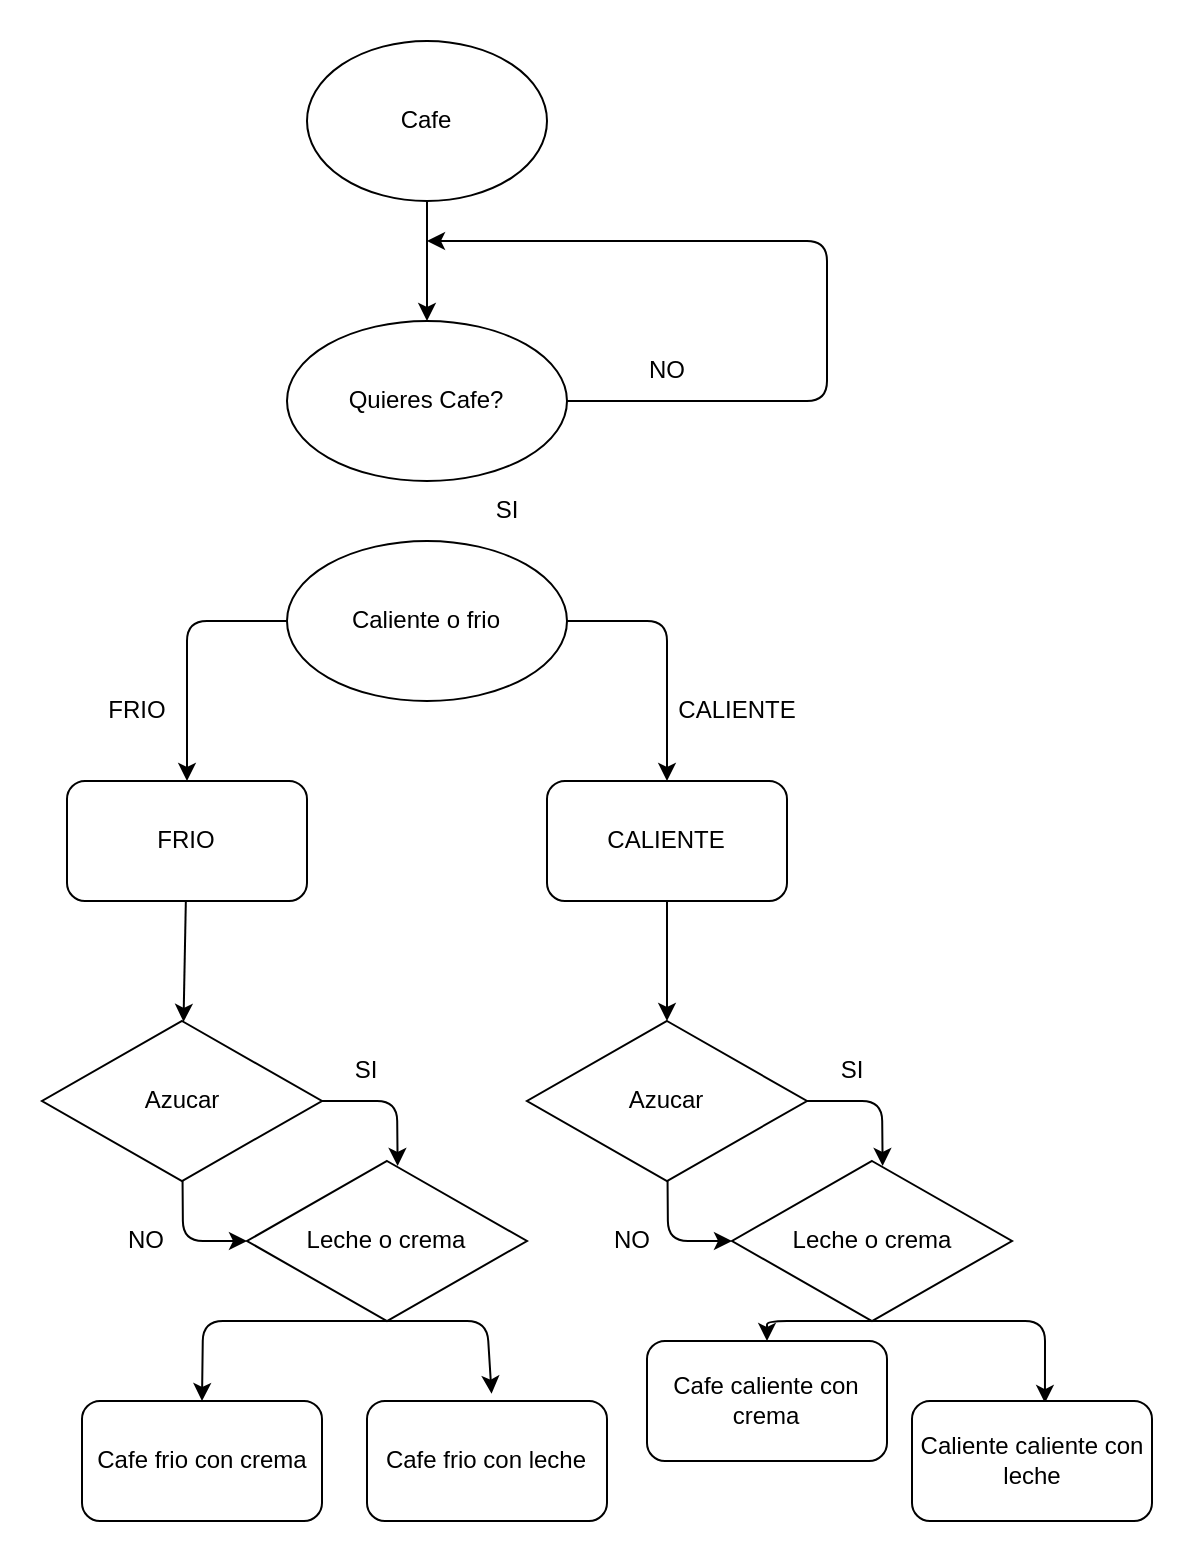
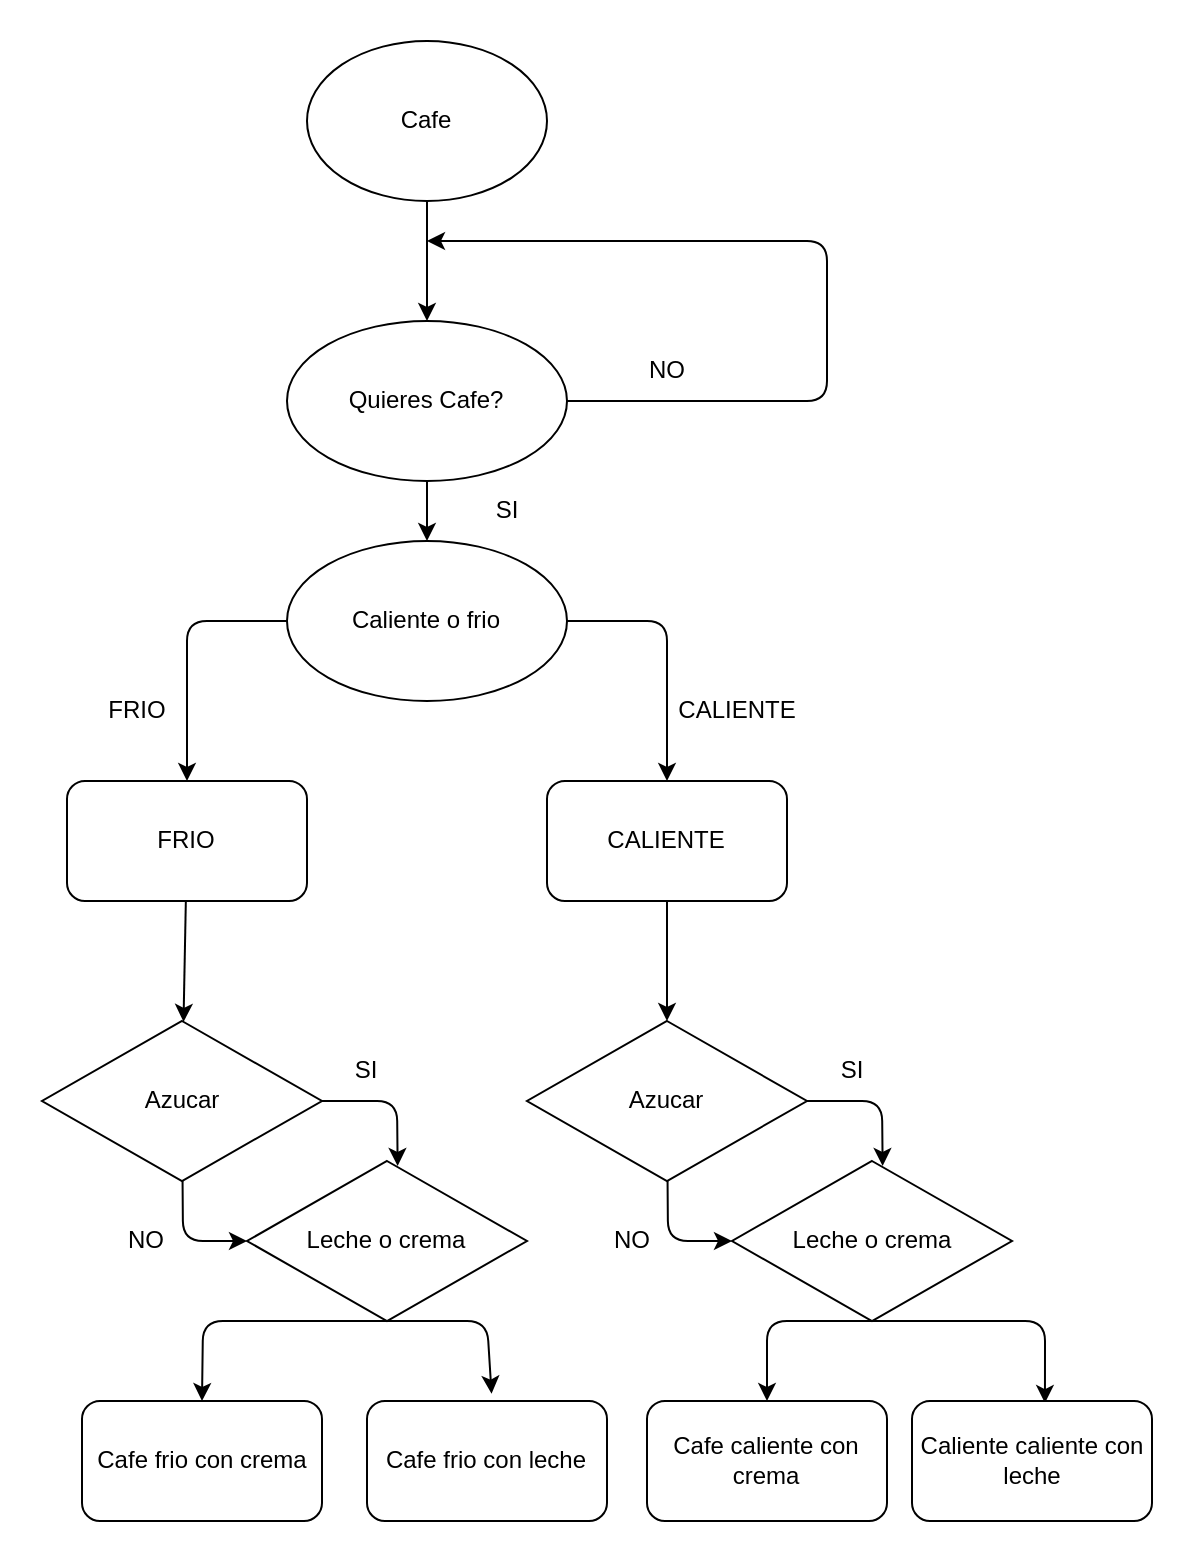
edge "Quieres Cafe?" -> "Caliente o frio": added
node "Cafe caliente con crema": moved (767, 1401) -> (767, 1461)
